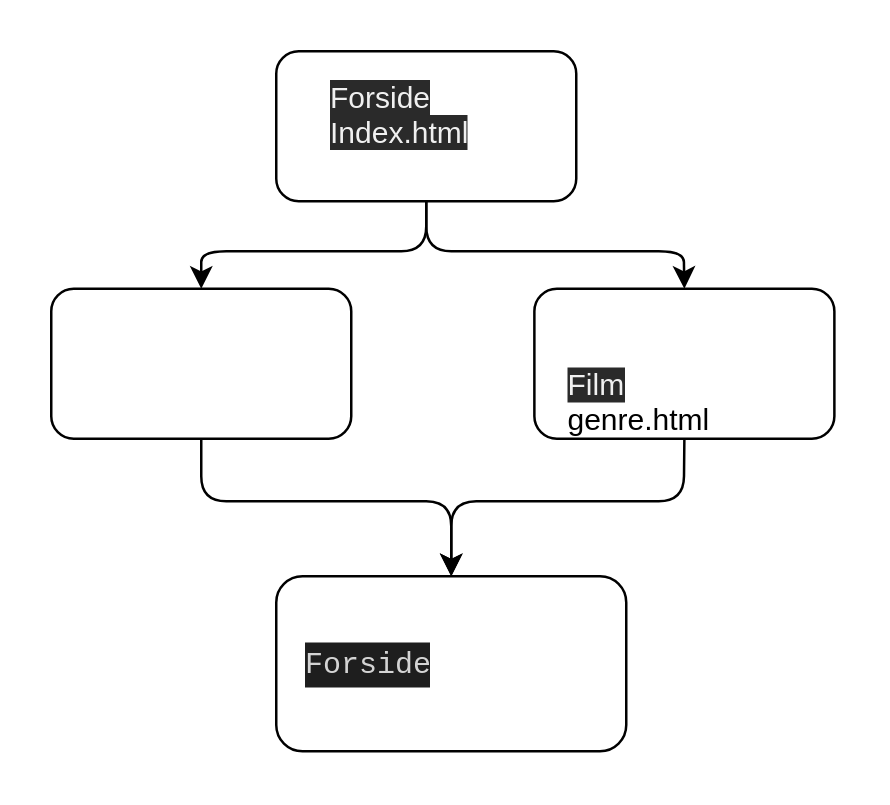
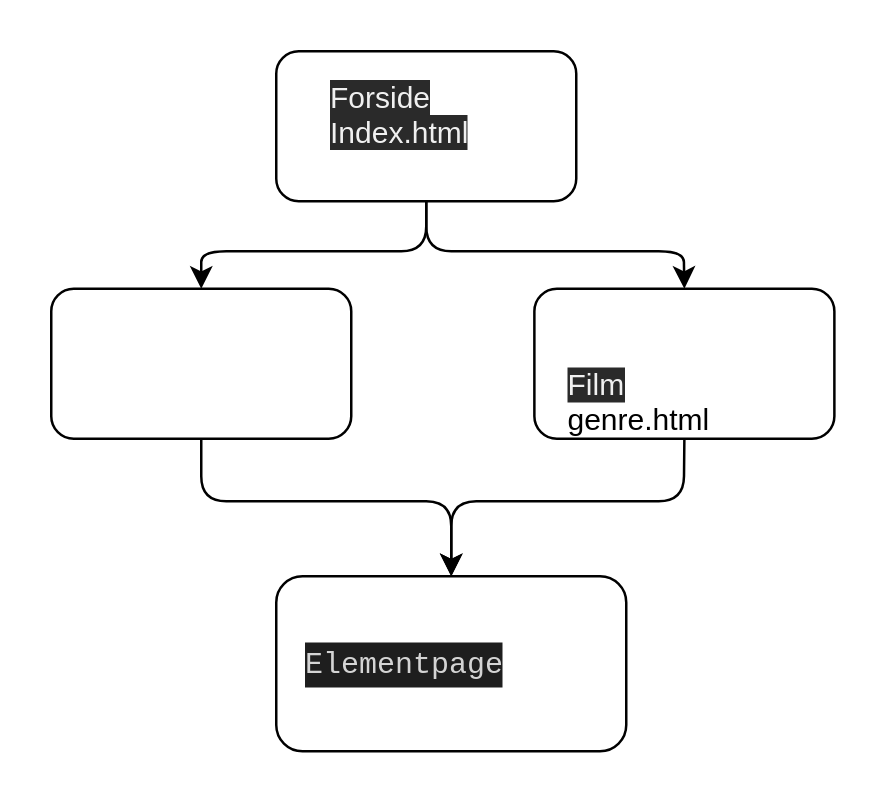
node "Forside": label "Forside" -> "Elementpage"
